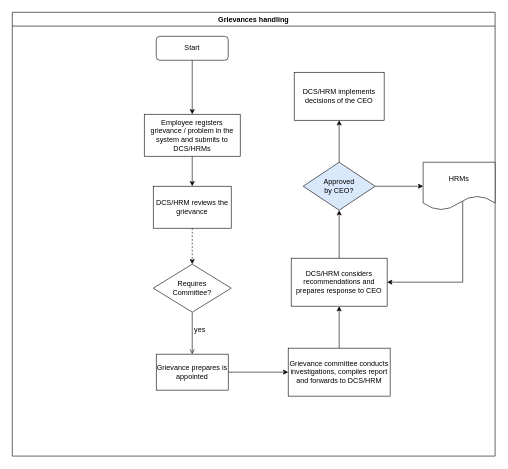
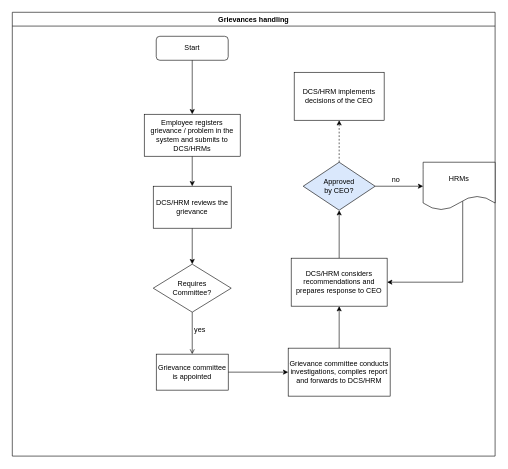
edge "Approved by CEO?" -> "DCS/HRM implements decisions of the CEO": style solid -> dashed
node "no": added
edge "DCS/HRM reviews the grievance" -> "Requires Committee?": style dashed -> solid
node "Grievance prepares is appointed": label "Grievance prepares is appointed" -> "Grievance committee is appointed"
